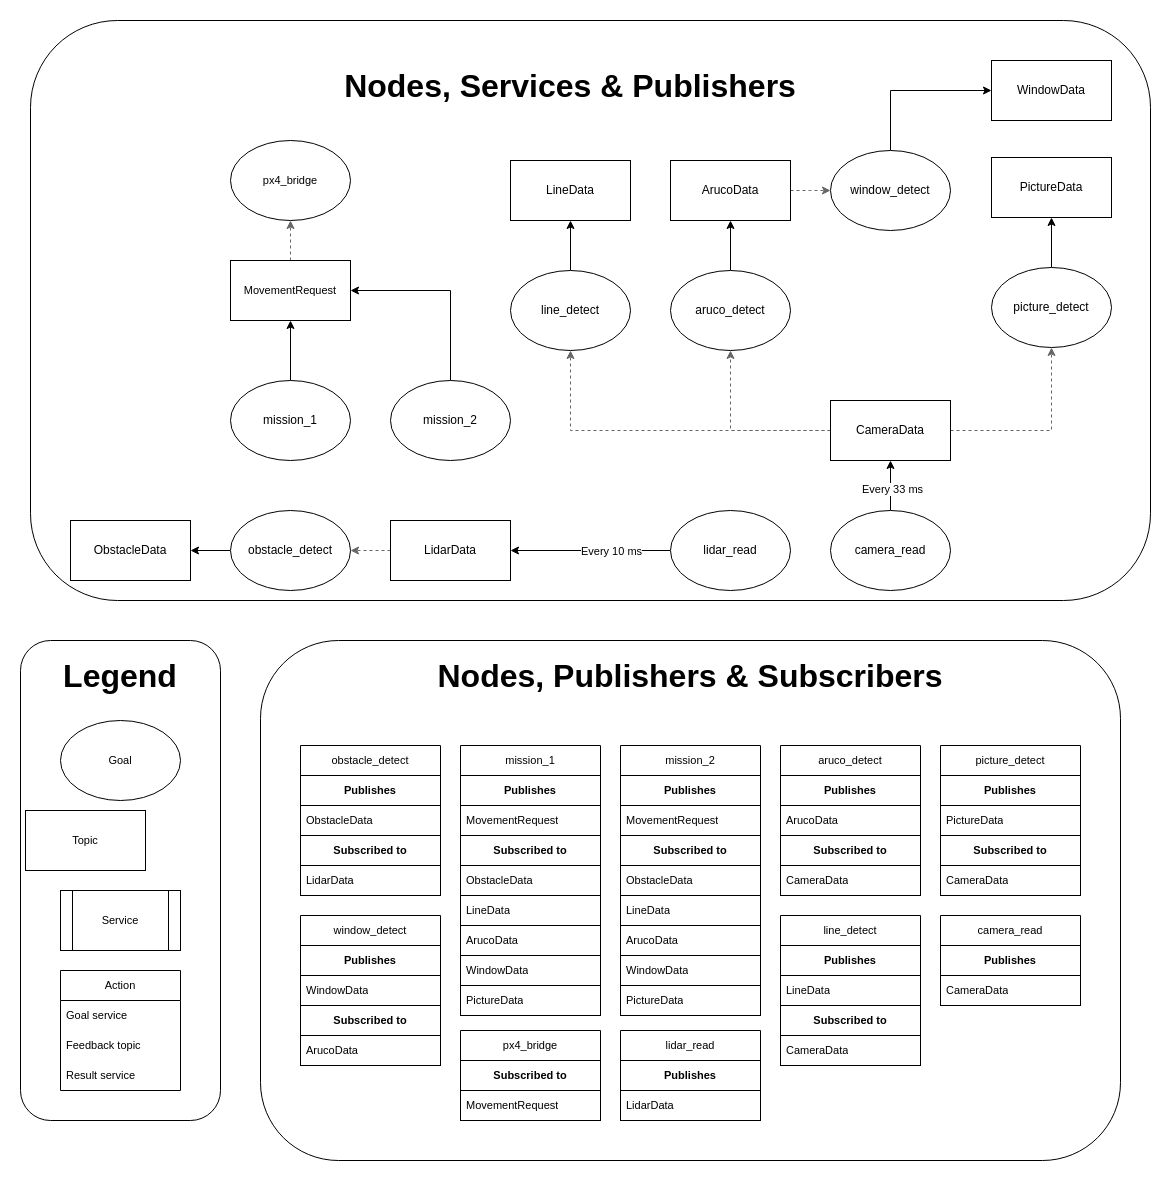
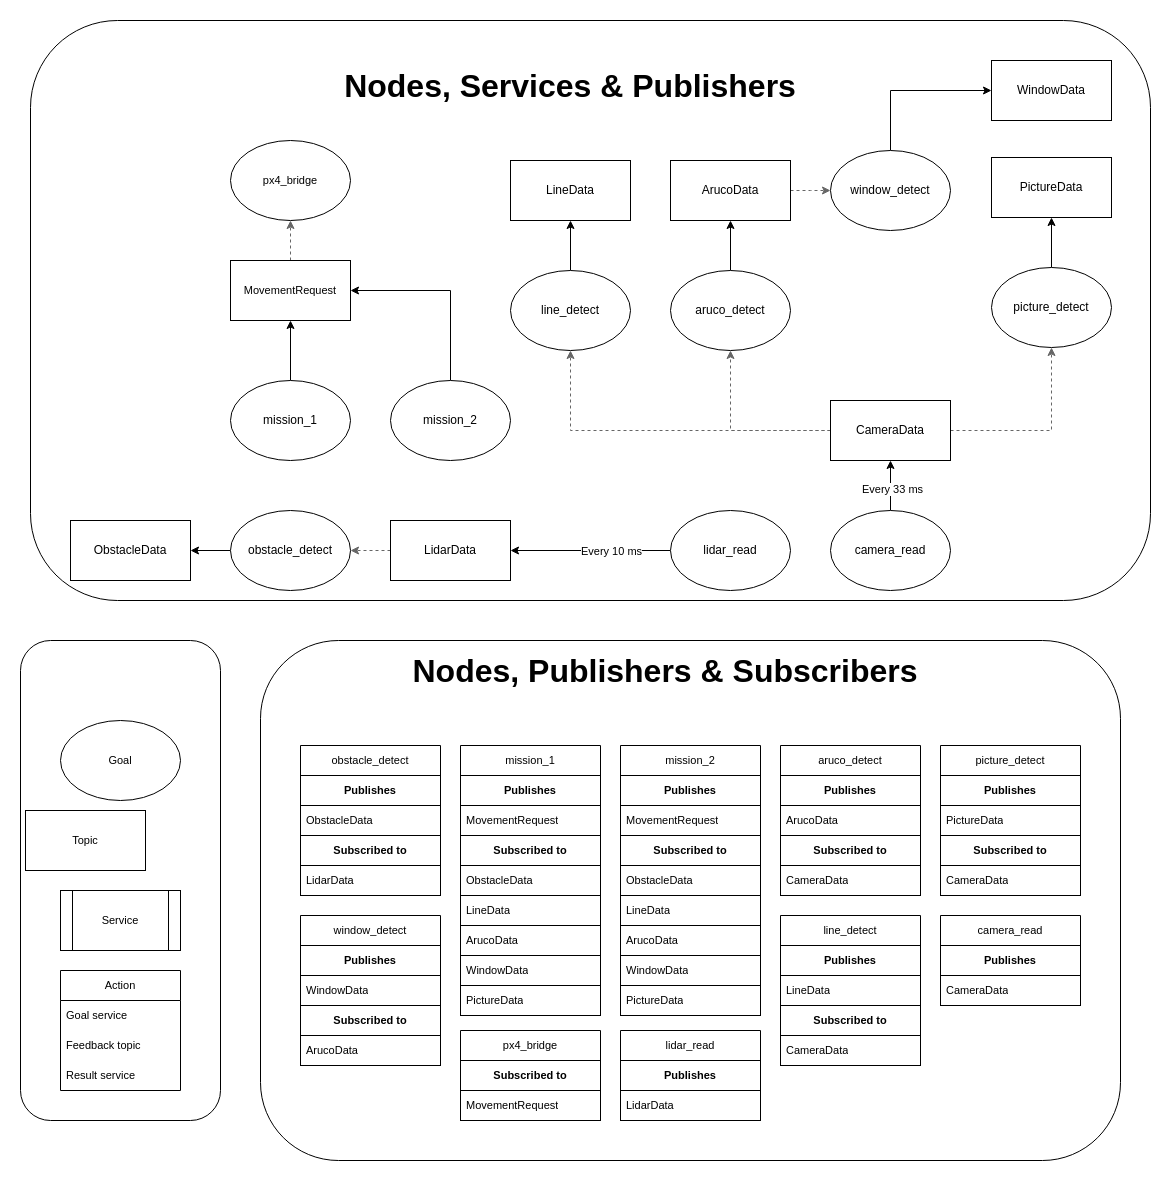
node "Legend": removed
node "Nodes, Publishers & Subscribers": moved (691, 681) -> (666, 676)
